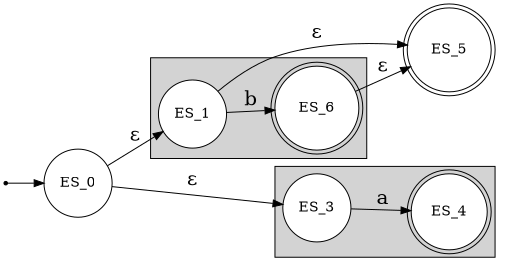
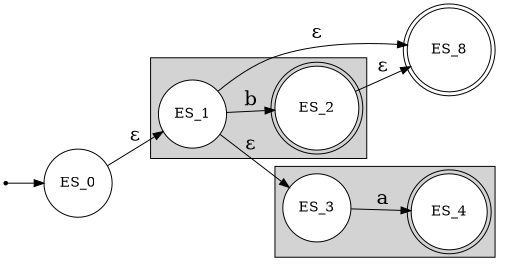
node "ES_5": label "ES_5" -> "ES_8"
node "ES_6": label "ES_6" -> "ES_2"
edge "ES_0" -> "ES_3": now "ES_1" -> "ES_3"
